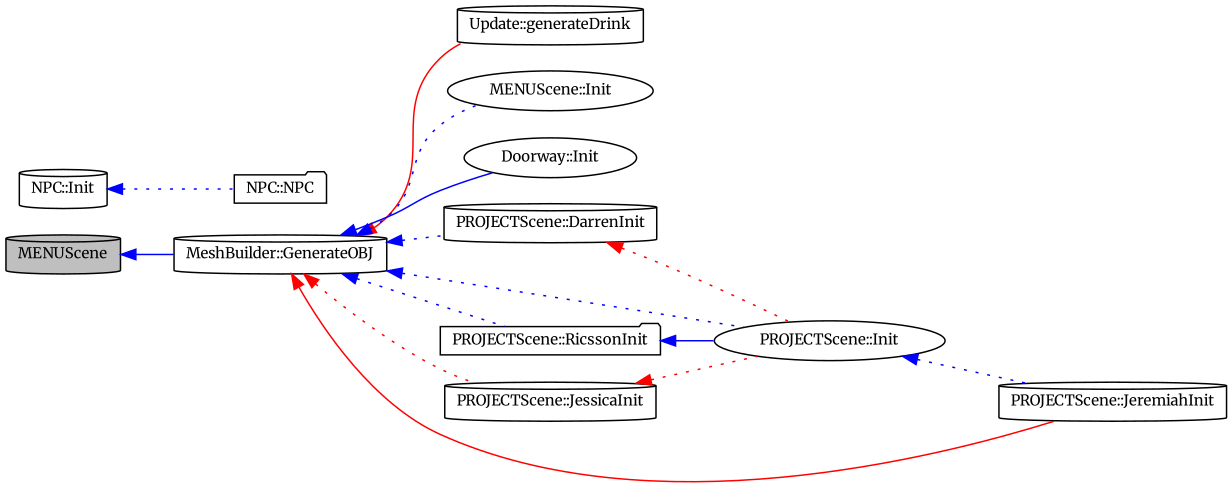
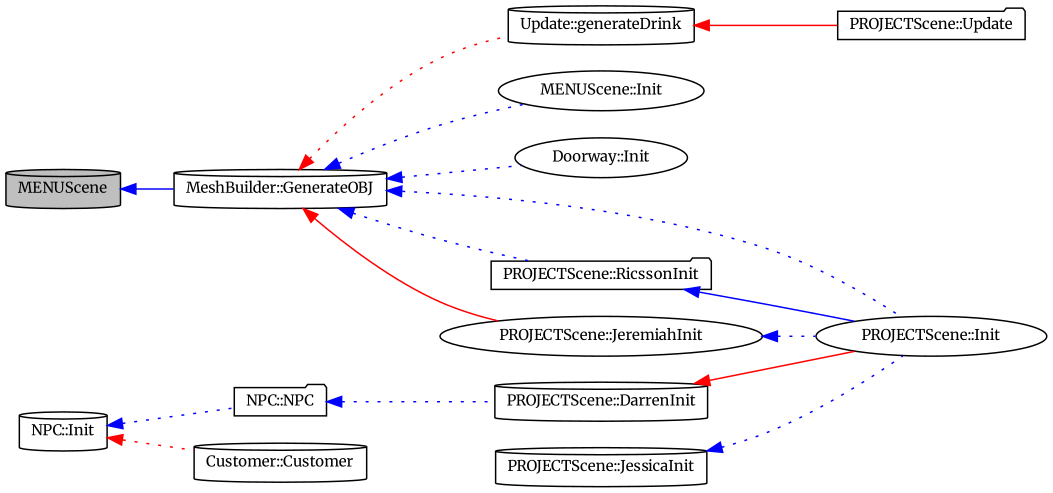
node "PROJECTScene::Update": added
edge "Update::generateDrink" -> "MeshBuilder::GenerateOBJ": style solid -> dotted
edge "Doorway::Init" -> "MeshBuilder::GenerateOBJ": style solid -> dotted
edge "PROJECTScene::DarrenInit" -> "MeshBuilder::GenerateOBJ": now "PROJECTScene::DarrenInit" -> "NPC::NPC"
edge "PROJECTScene::Init" -> "PROJECTScene::DarrenInit": style dotted -> solid
edge "PROJECTScene::JessicaInit" -> "MeshBuilder::GenerateOBJ": removed
edge "PROJECTScene::Init" -> "PROJECTScene::JessicaInit": color red -> blue
edge "PROJECTScene::JeremiahInit" -> "PROJECTScene::Init": reversed
node "PROJECTScene::JeremiahInit": shape cylinder -> ellipse
node "Customer::Customer": added
